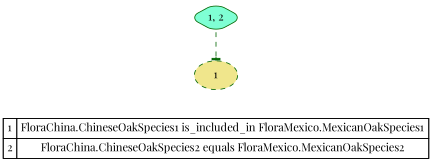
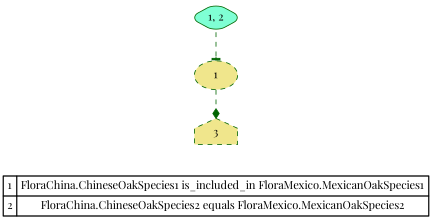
node "3": added
